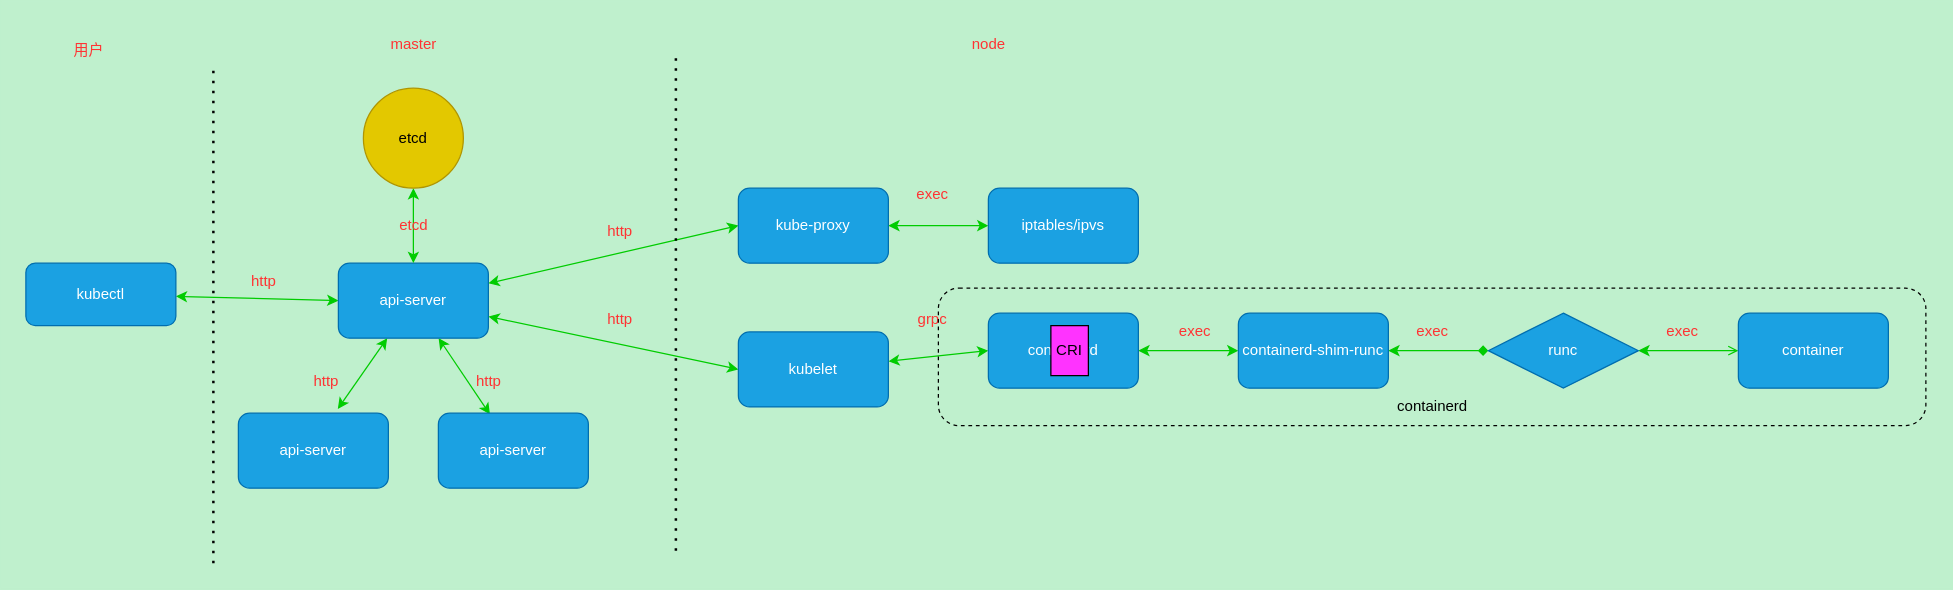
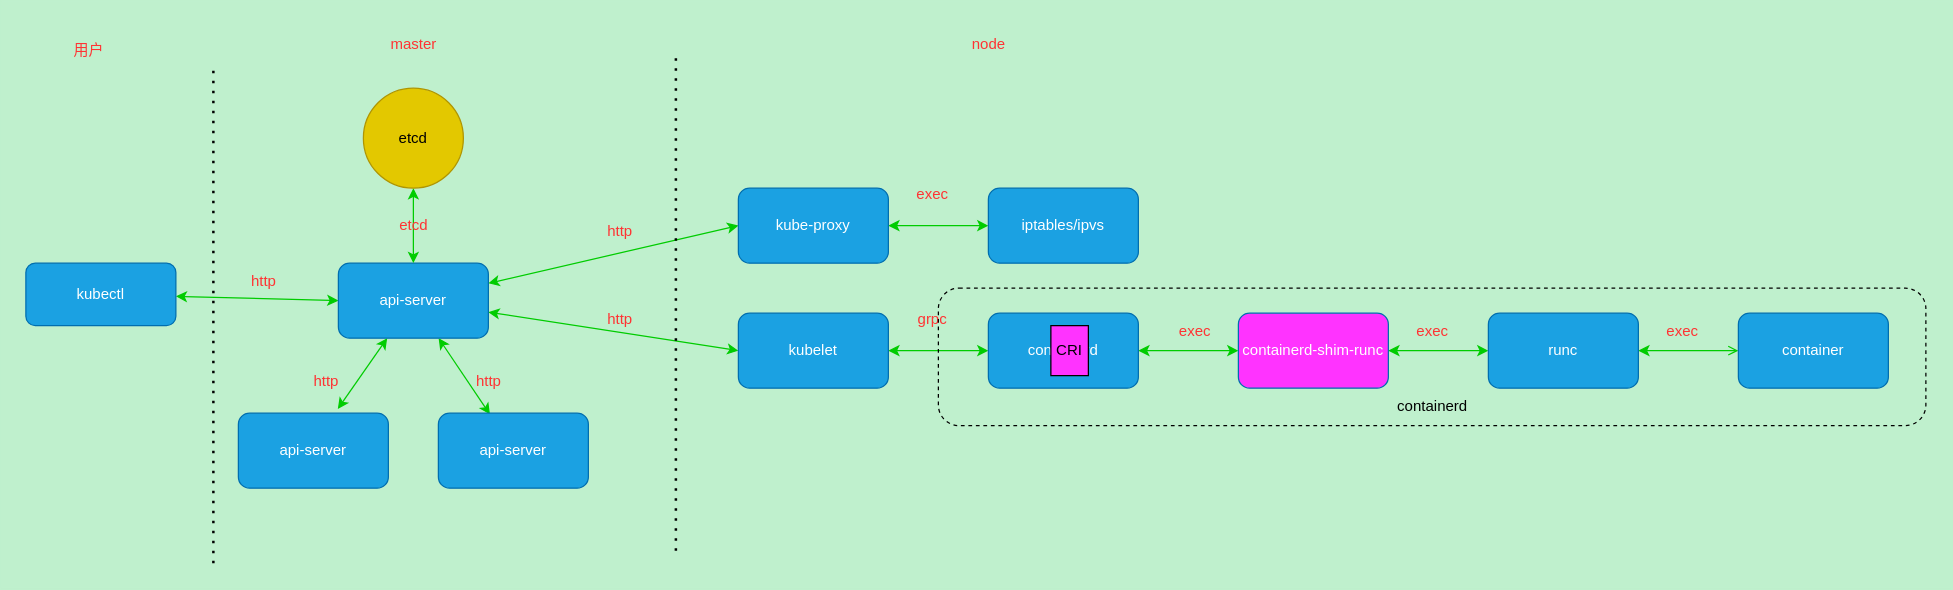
node "containerd-shim-runc": fillcolor #1ba1e2 -> #ff33ff
edge "containerd-shim-runc" -- "runc": arrowhead diamond -> classic
node "runc": shape diamond -> rounded rectangle
node "kubelet": moved (813, 369) -> (813, 351)
